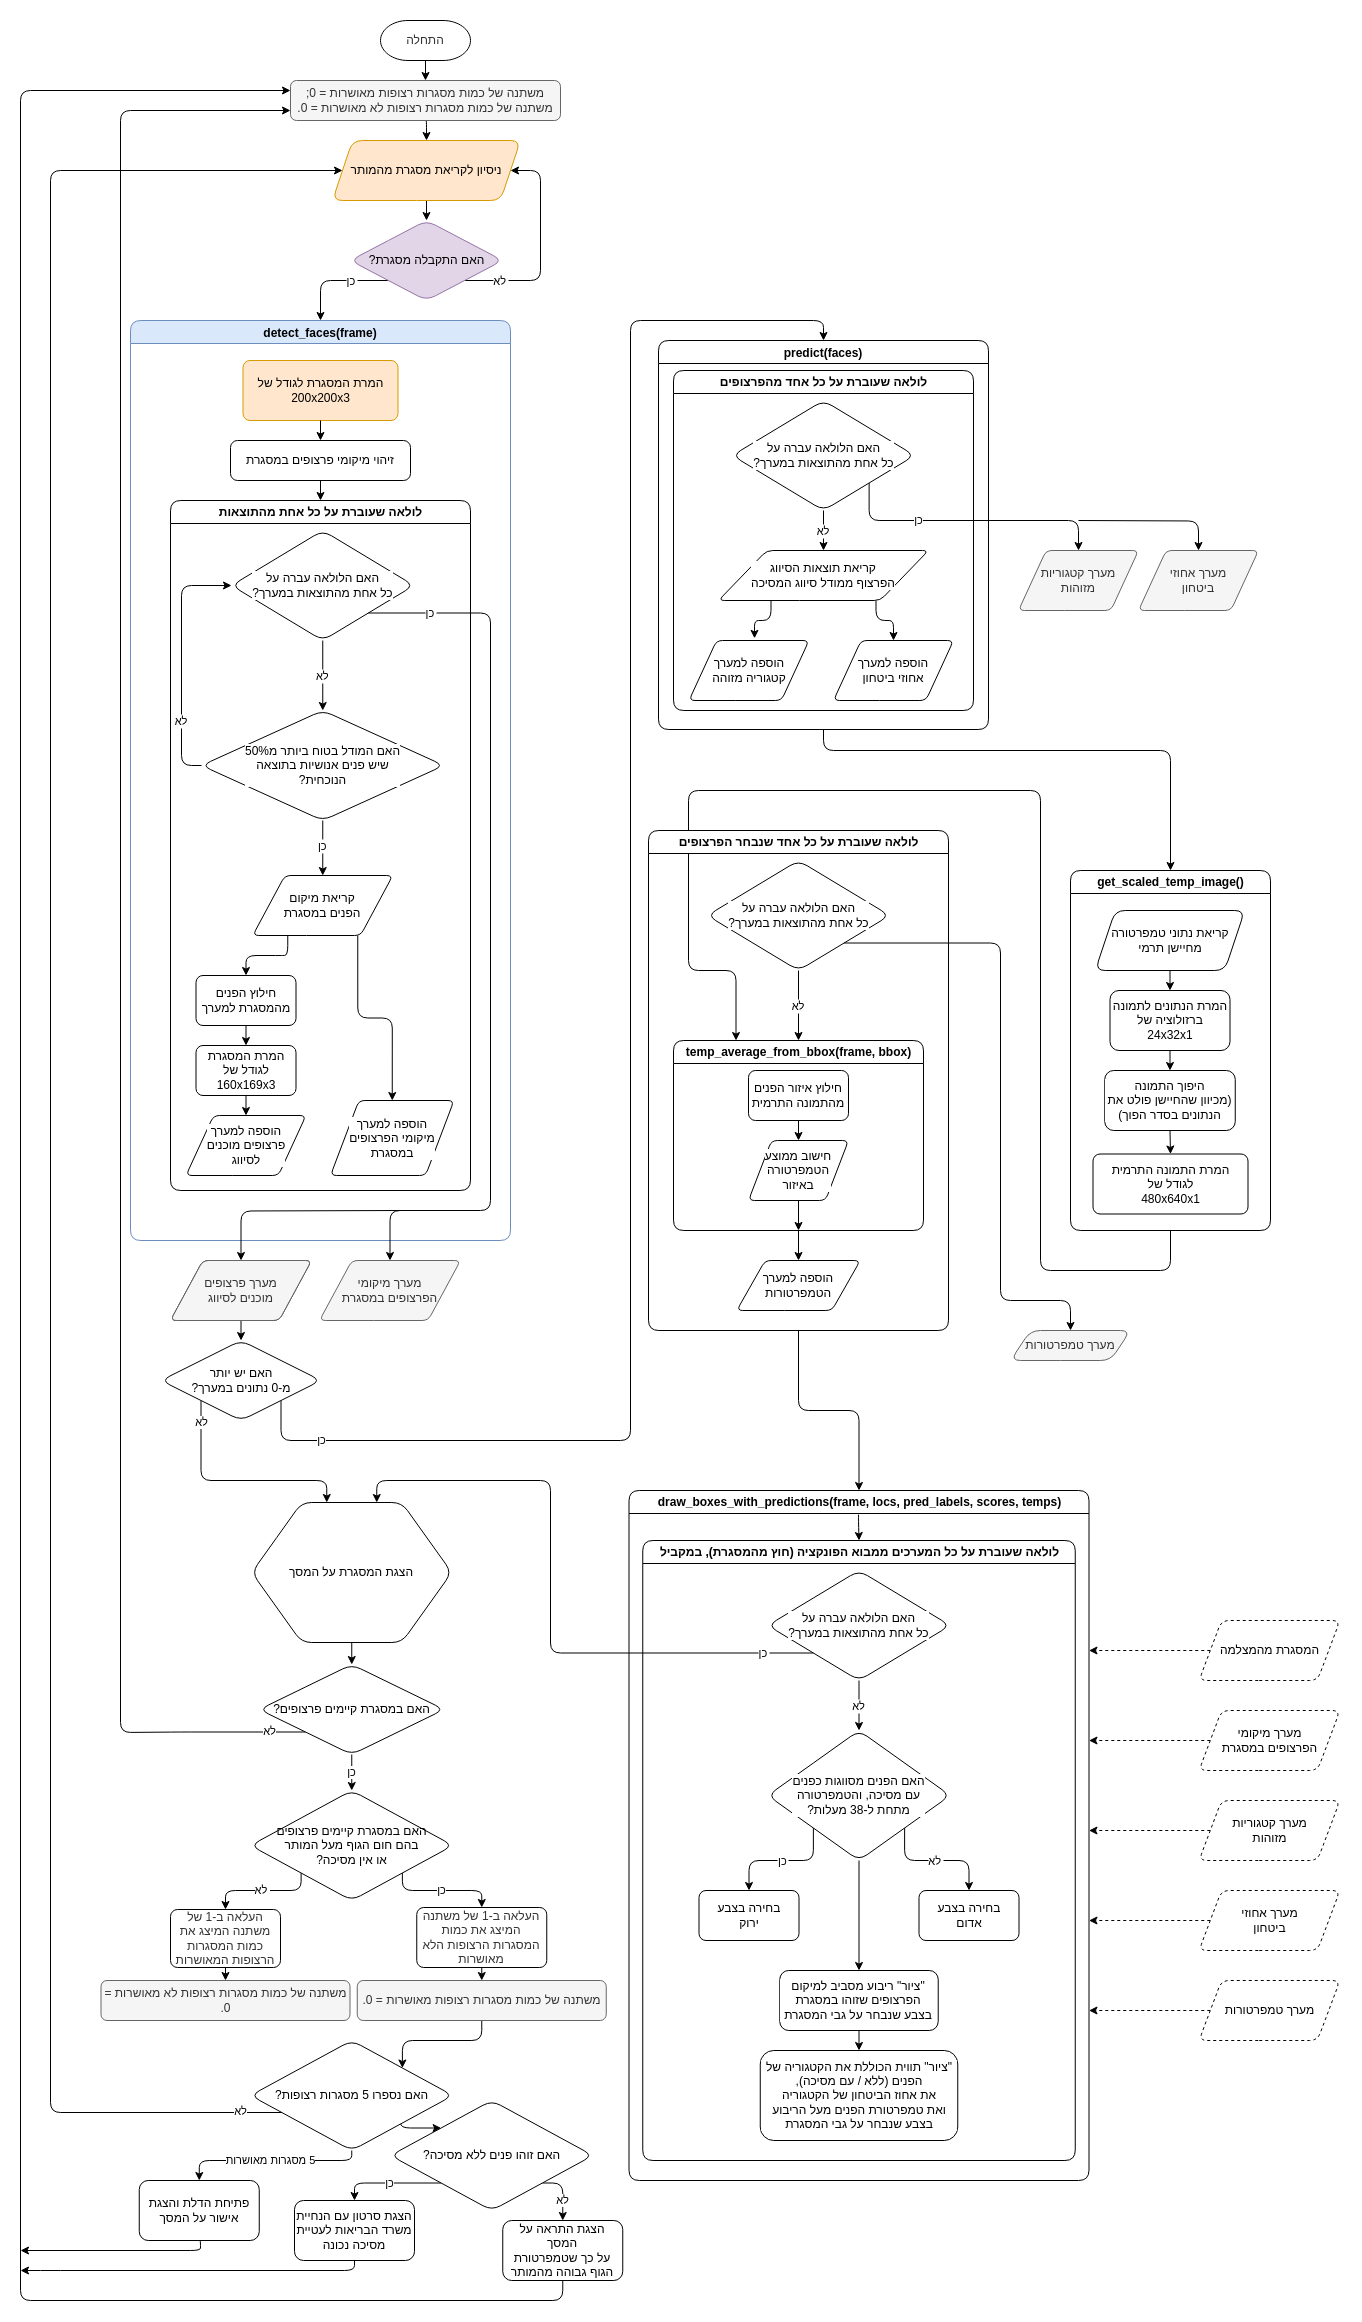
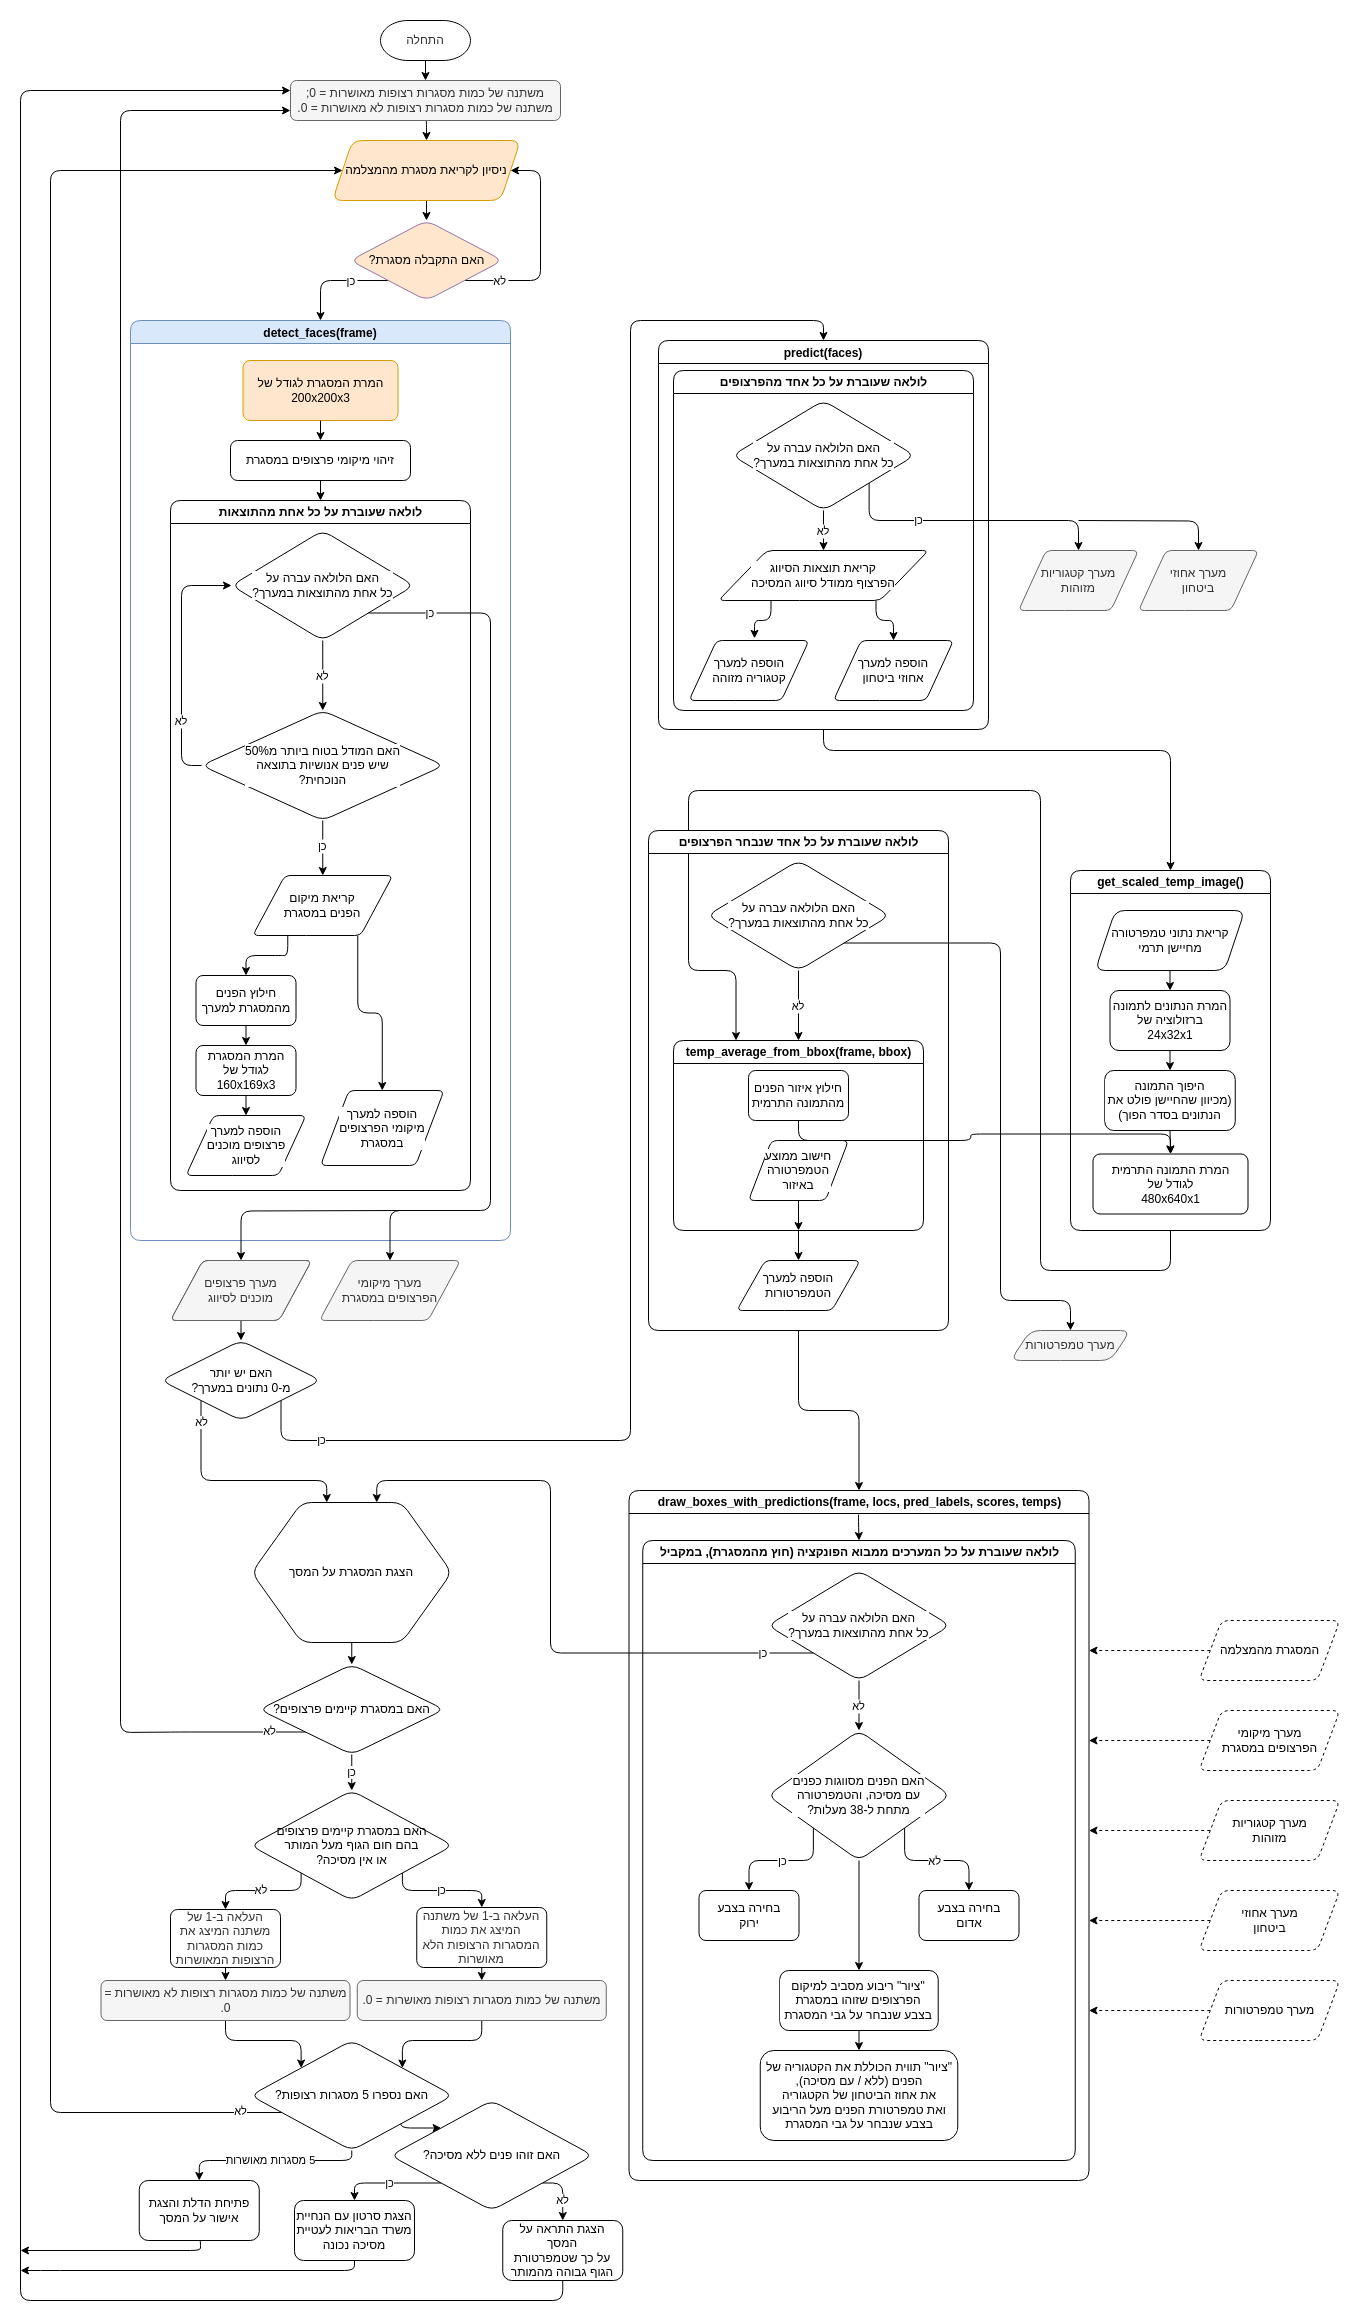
node "ניסיון לקריאת מסגרת מהמותר": label "ניסיון לקריאת מסגרת מהמותר" -> "ניסיון לקריאת מסגרת מהמצלמה"
node "האם התקבלה מסגרת?": fillcolor #e1d5e7 -> #ffe6cc
edge "חילוץ איזור הפנים מהתמונה התרמית" -> "חישוב ממוצע הטמפרטורה באיזור": now "חילוץ איזור הפנים מהתמונה התרמית" -> "המרת התמונה התרמית לגודל של 480x640x1"
node "הוספה למערך מיקומי הפרצופים במסגרת": moved (392, 1138) -> (382, 1128)
edge "משתנה של כמות מסגרות רצופות לא מאושרות = 0." -> "האם נספרו 5 מסגרות רצופות?": added
